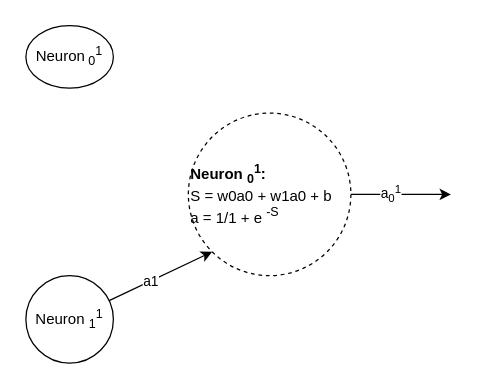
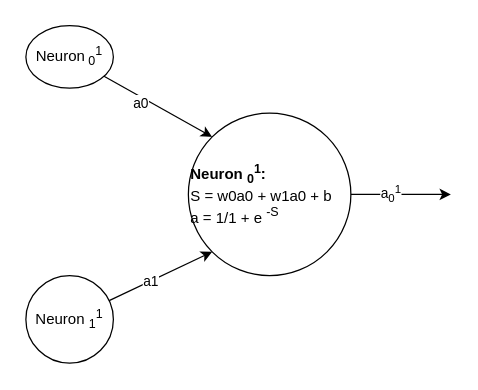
edge "Neuron 01" -> "Neuron 01: S = w0a0 + w1a0 + b a = 1/1 + e -S": added, label "a0"
node "Neuron 01: S = w0a0 + w1a0 + b a = 1/1 + e -S": style dashed -> solid
